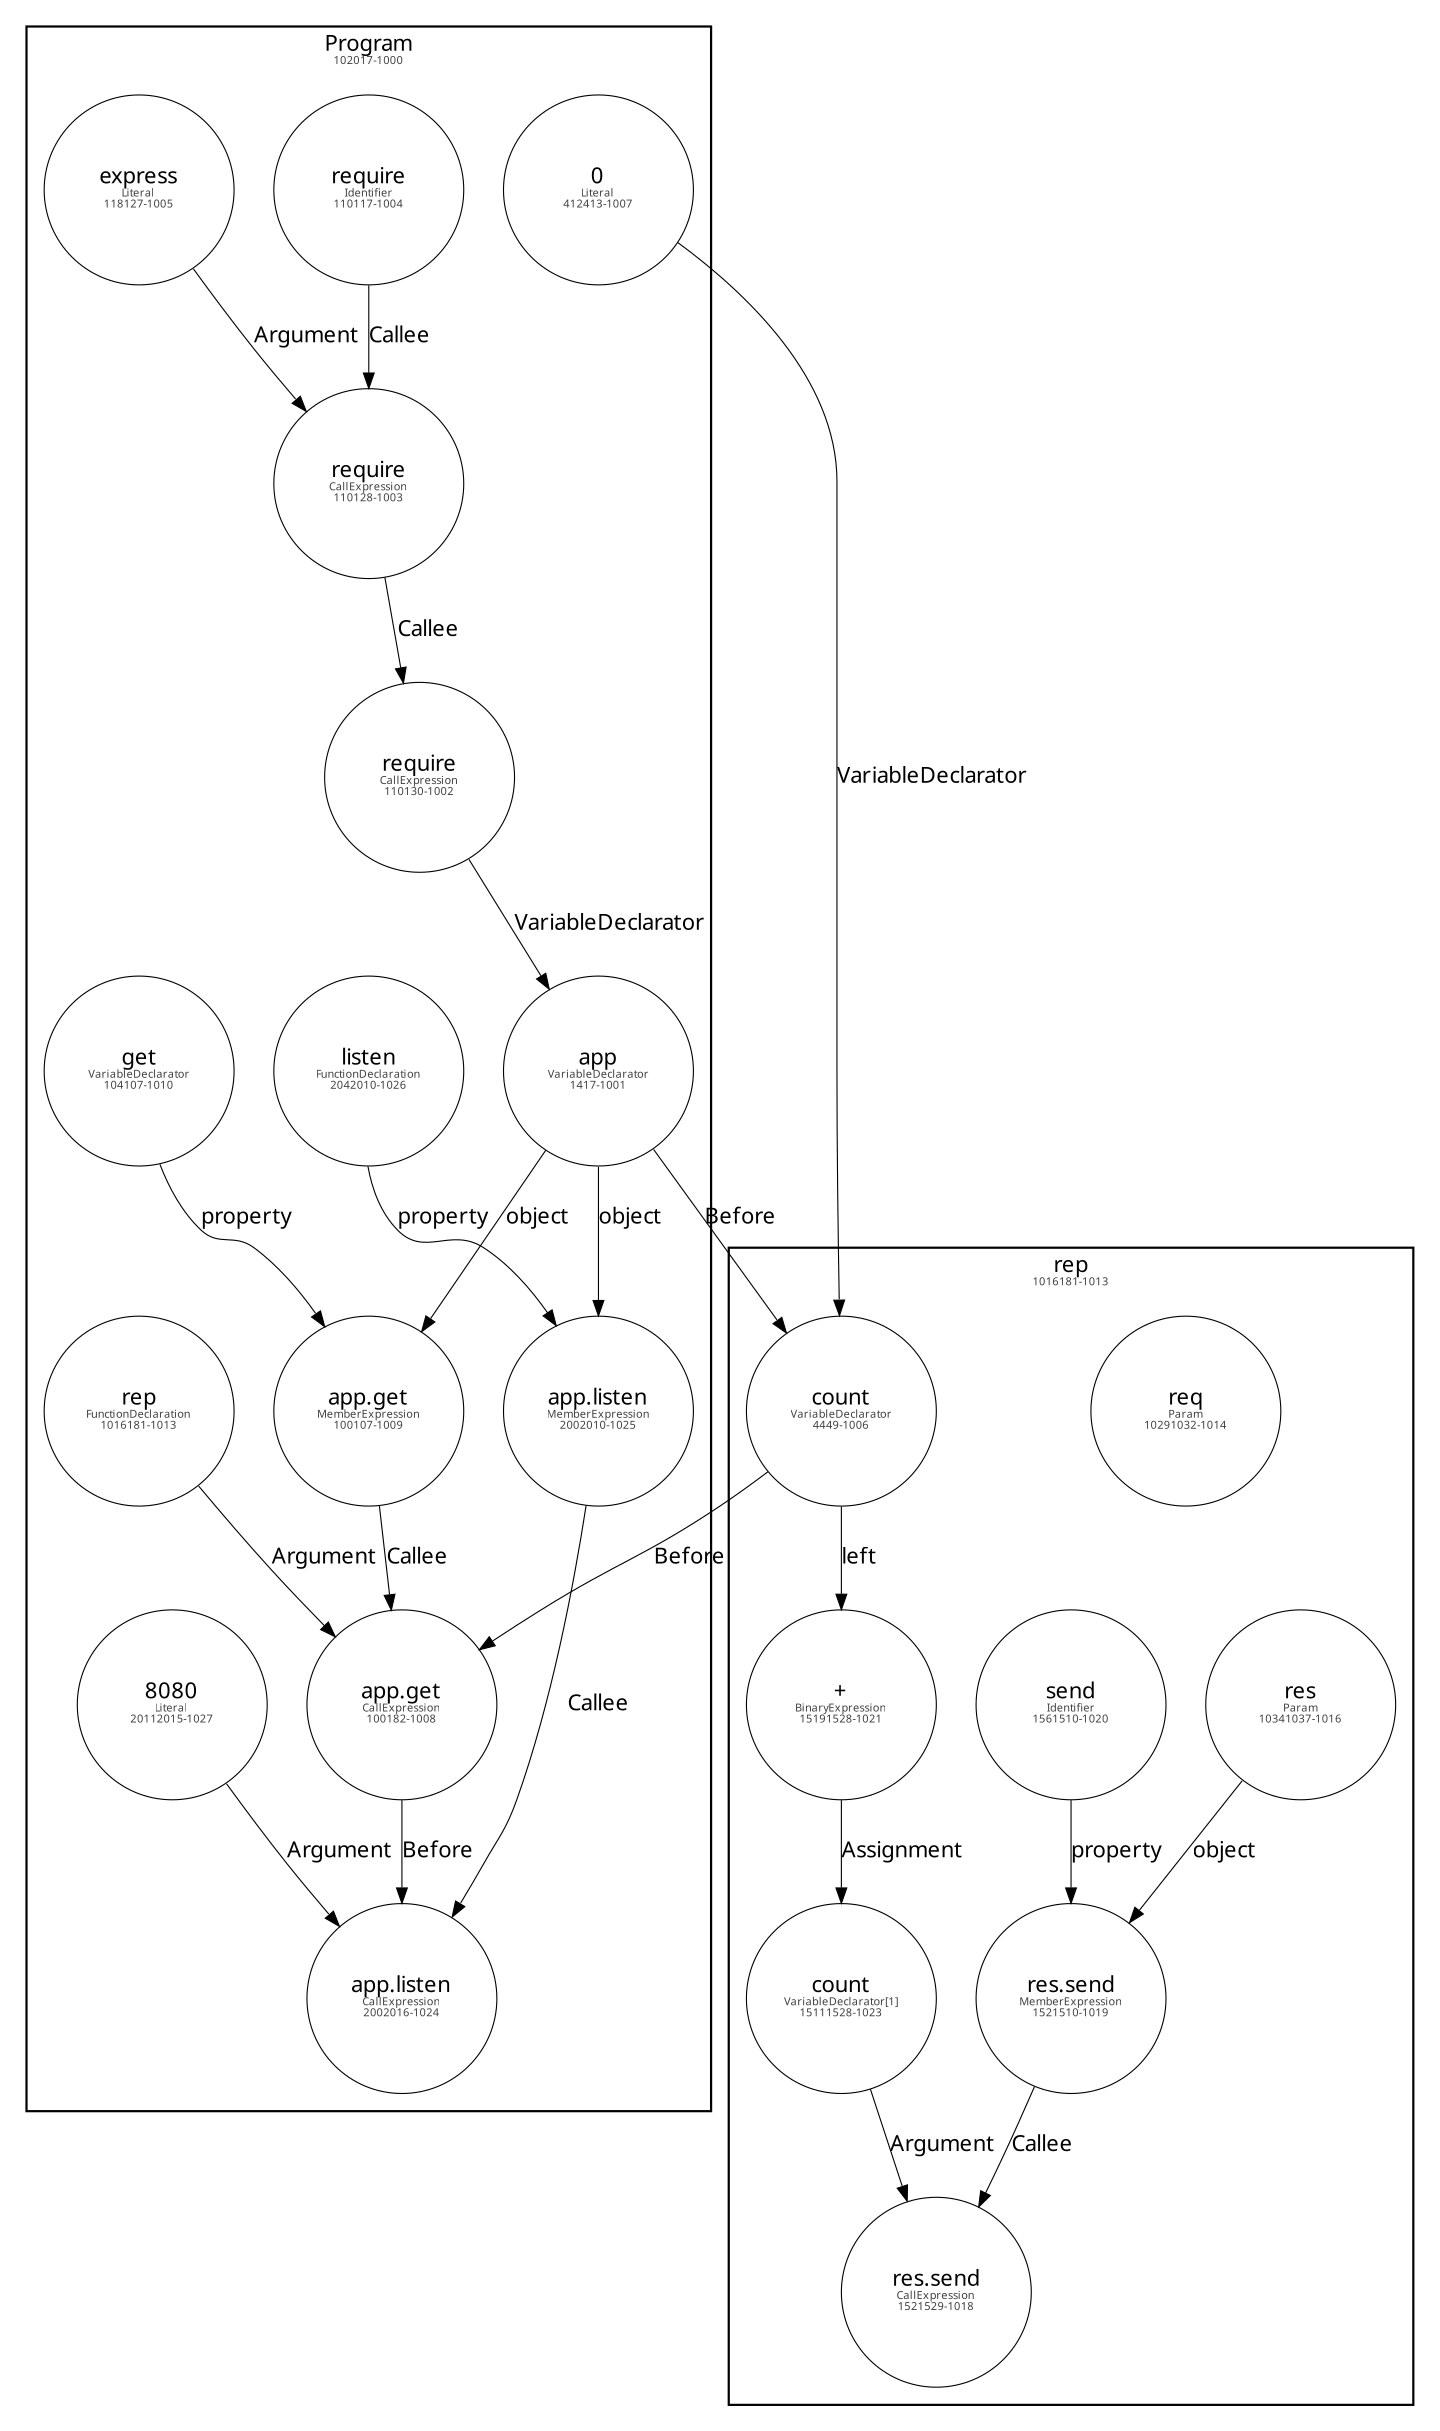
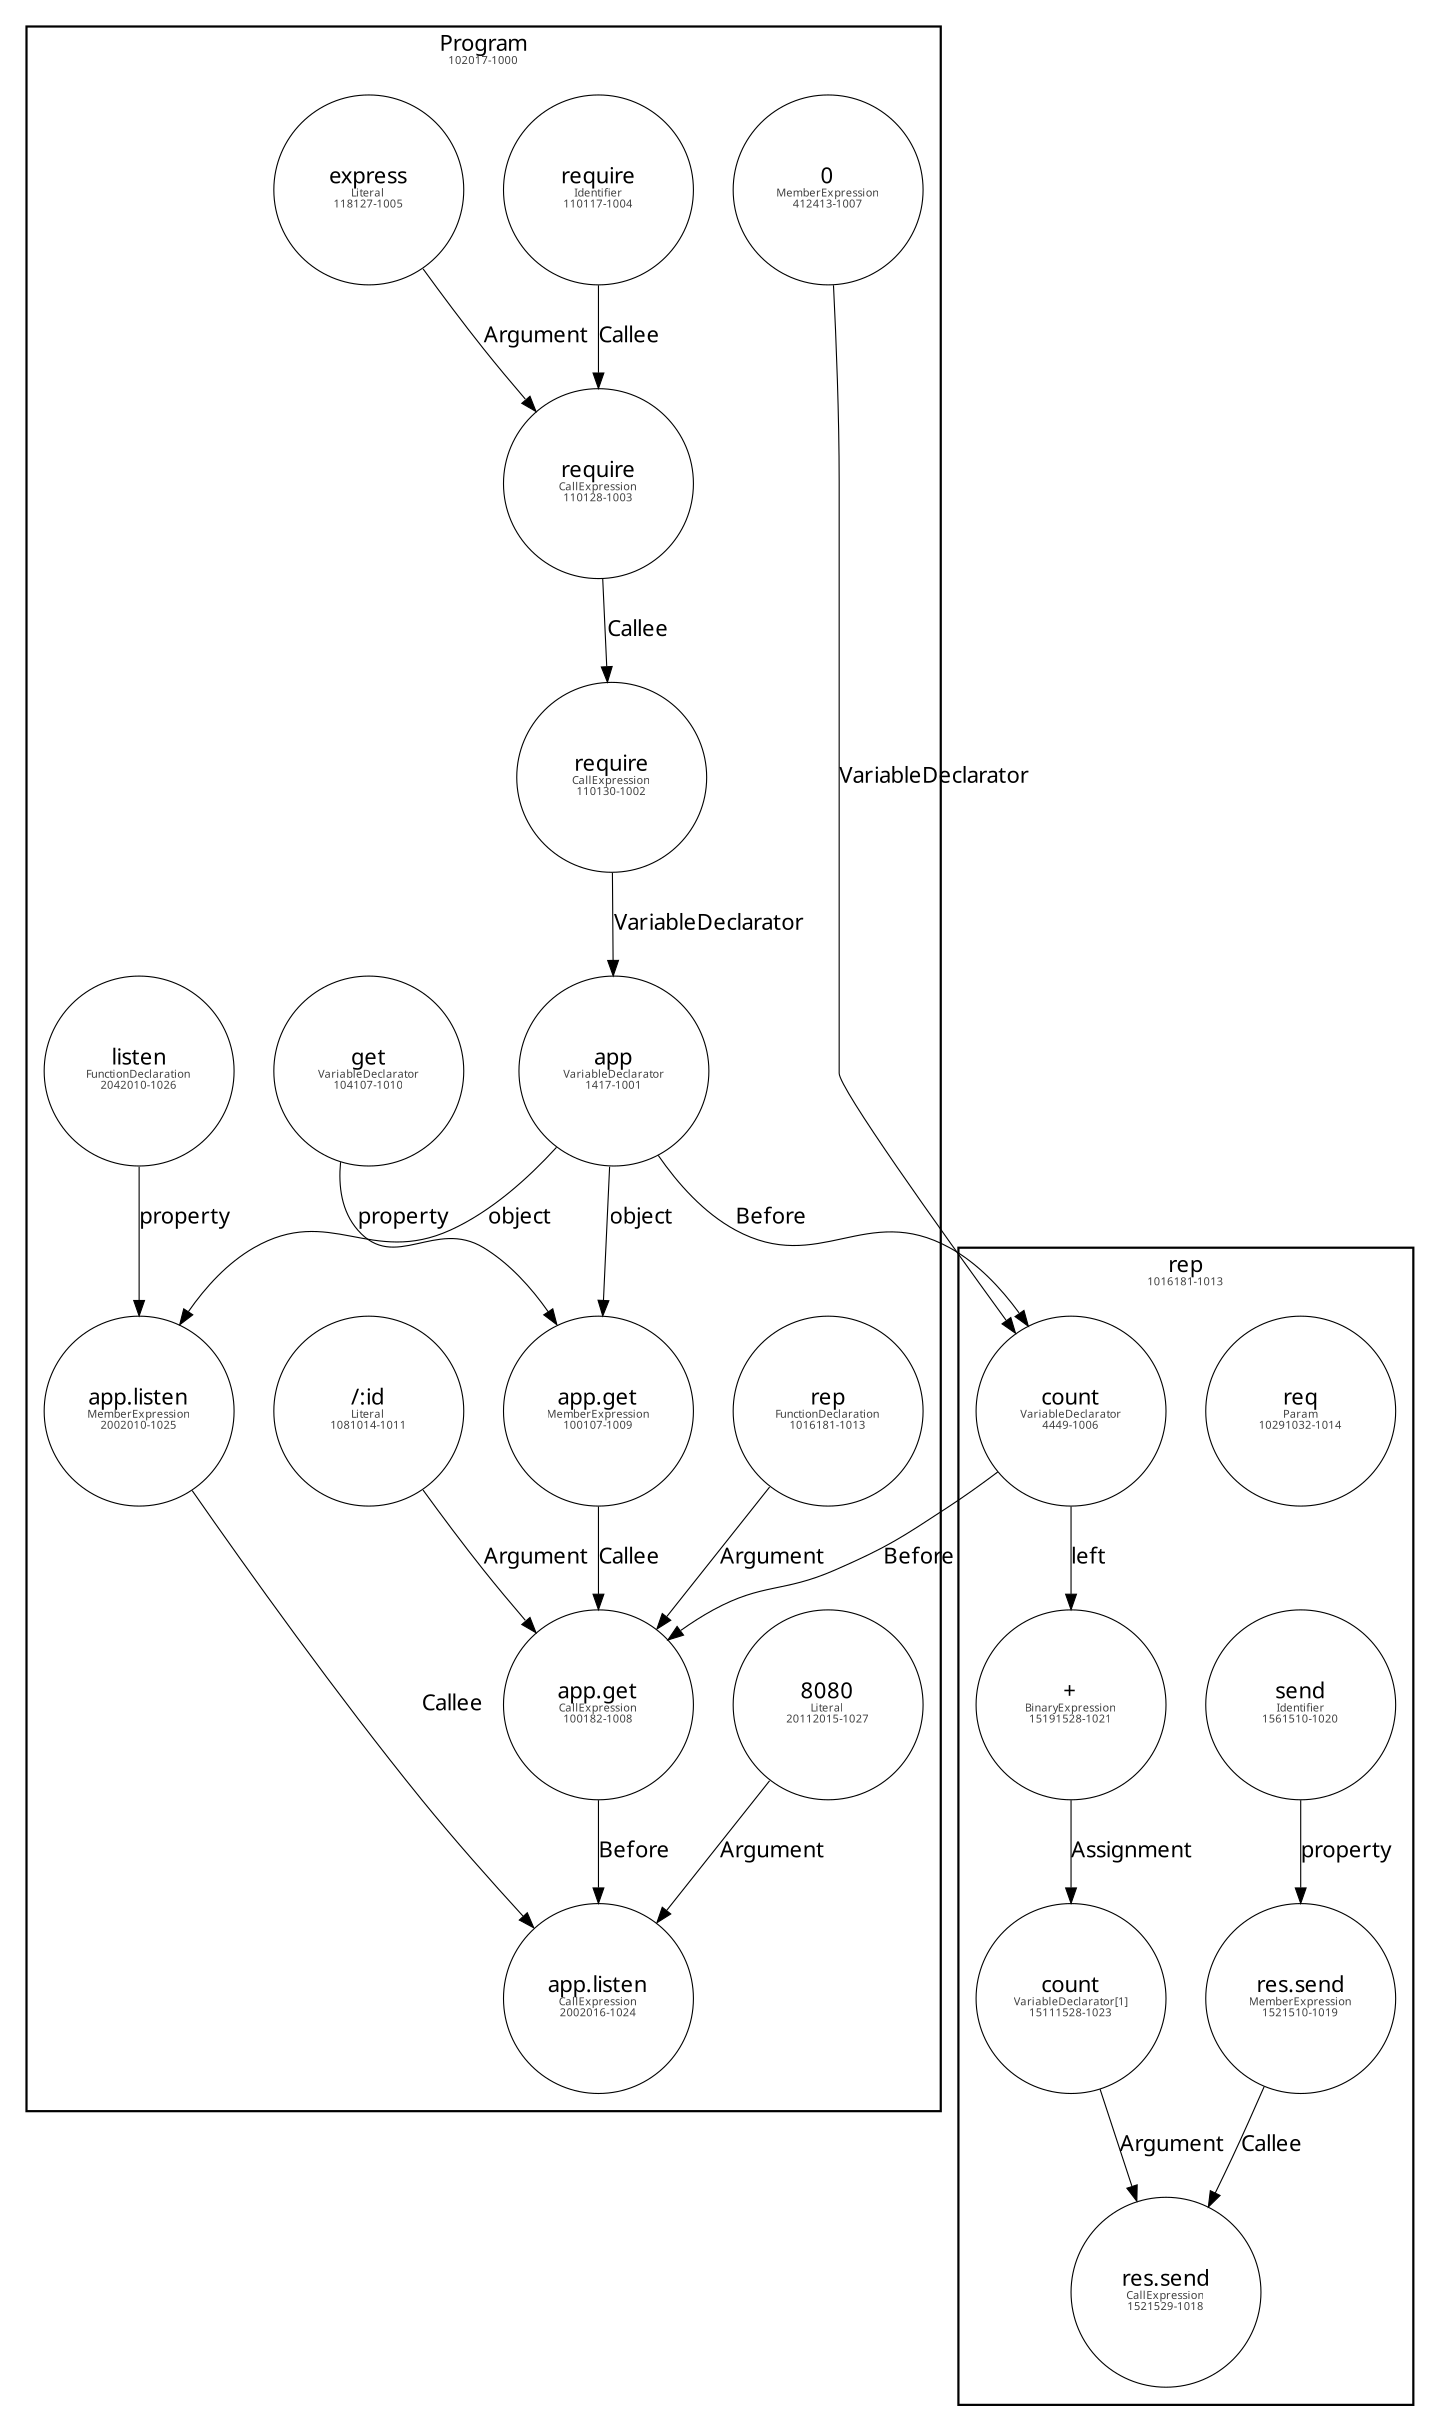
node "0": text "Literal" -> "MemberExpression"
node "/:id": added
node "res": removed
